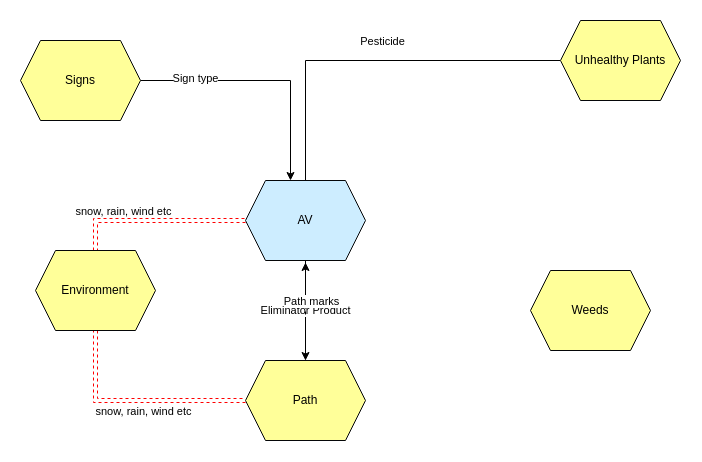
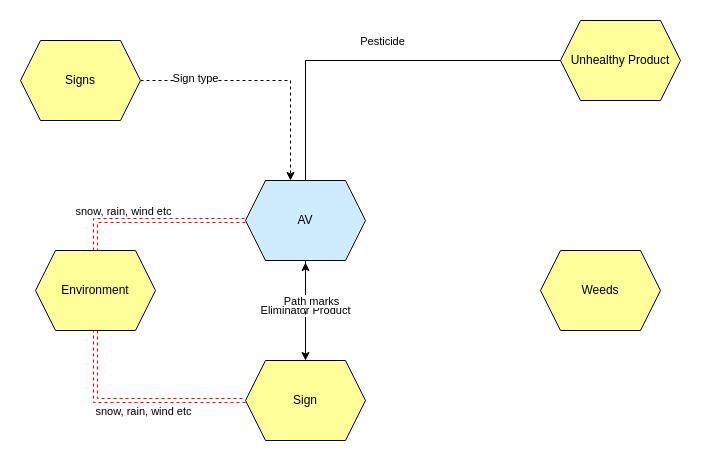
node "Unhealthy Plants": label "Unhealthy Plants" -> "Unhealthy Product"
edge "Signs" -> "AV": style solid -> dashed
node "Weeds": moved (591, 311) -> (601, 291)
node "Path": label "Path" -> "Sign"
